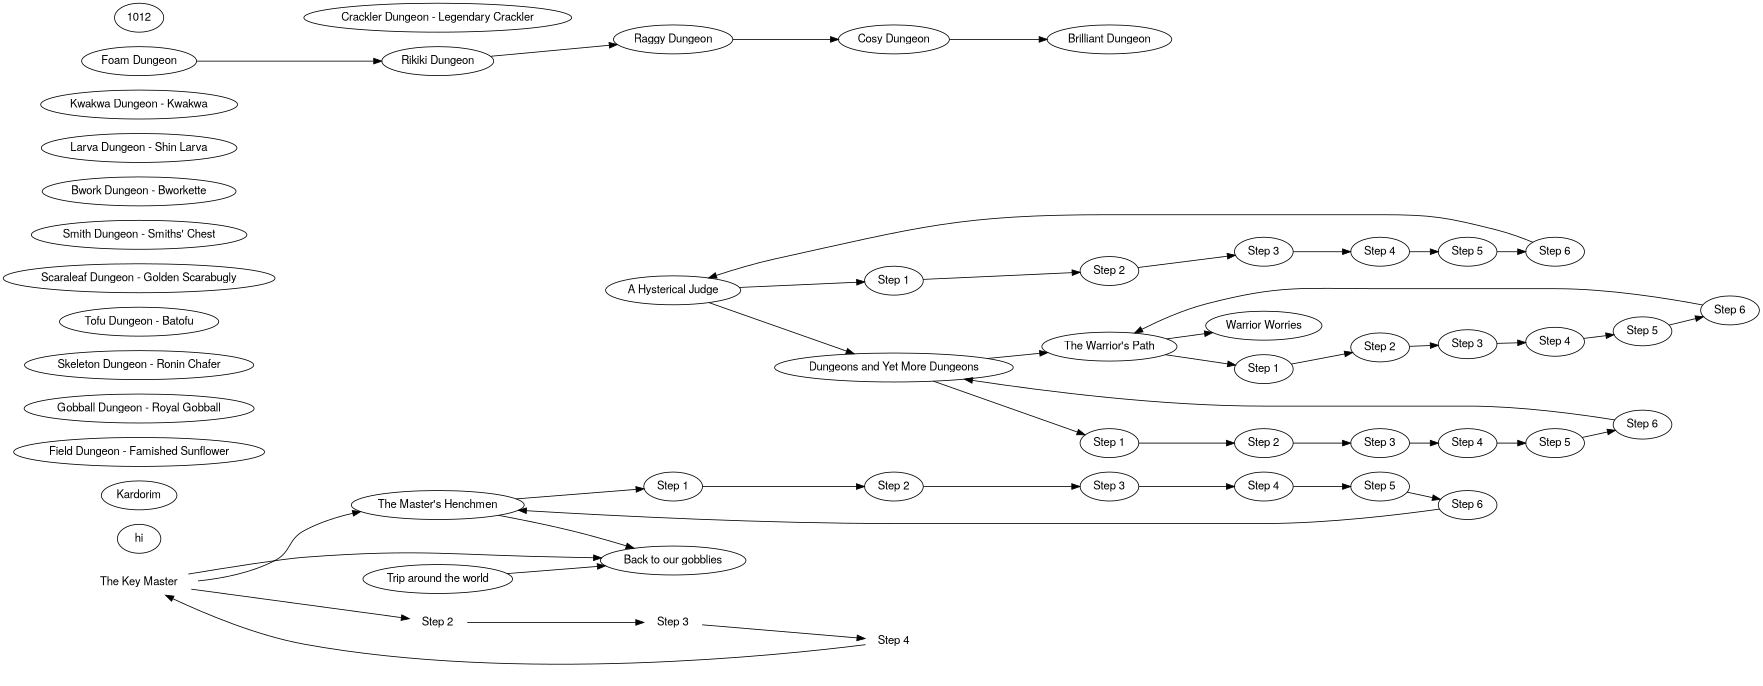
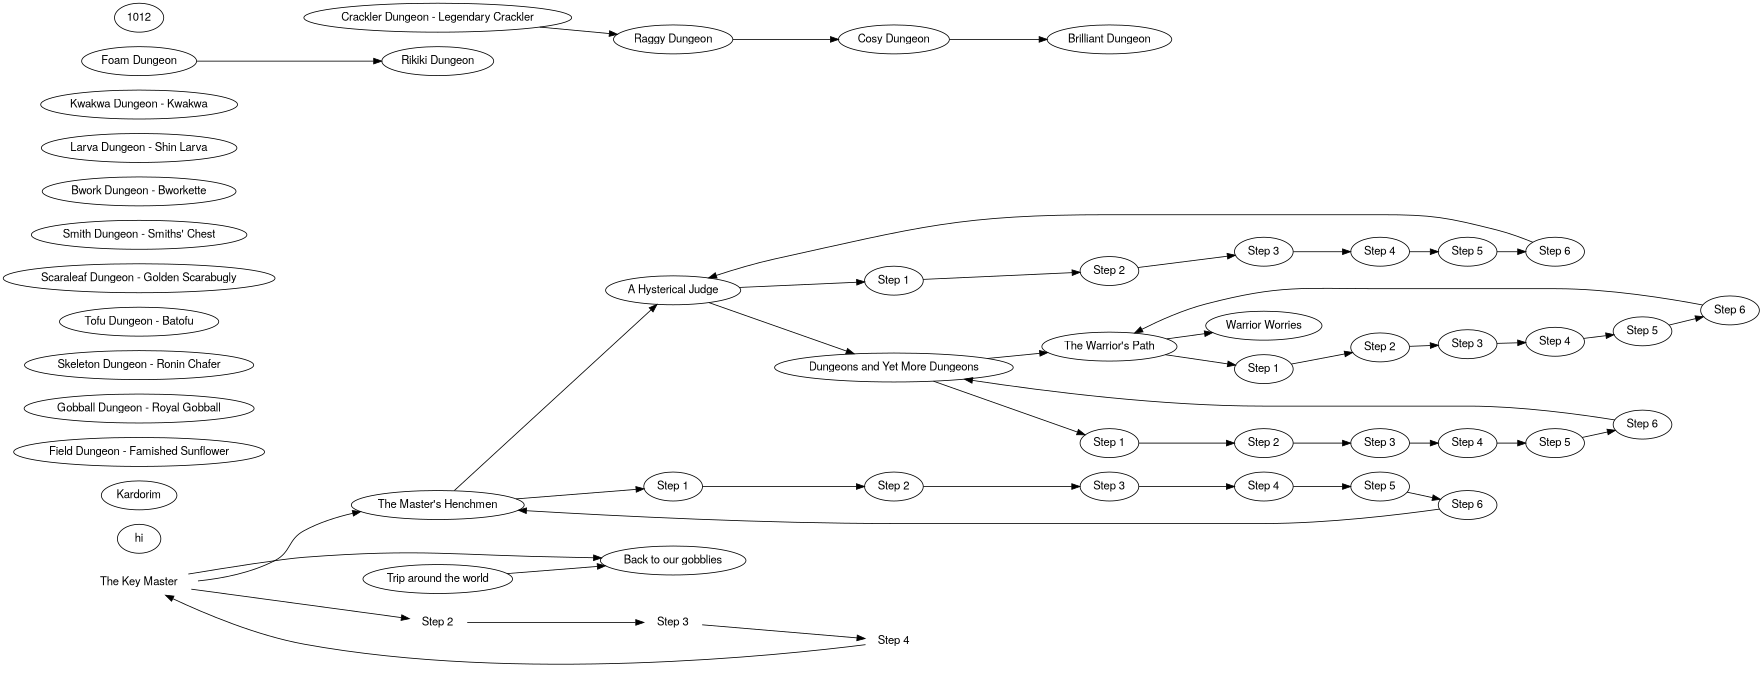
edge "Rikiki Dungeon" -> "Raggy Dungeon": now "Crackler Dungeon - Legendary Crackler" -> "Raggy Dungeon"
edge "The Master's Henchmen" -> "Back to our gobblies": now "The Master's Henchmen" -> "A Hysterical Judge"
